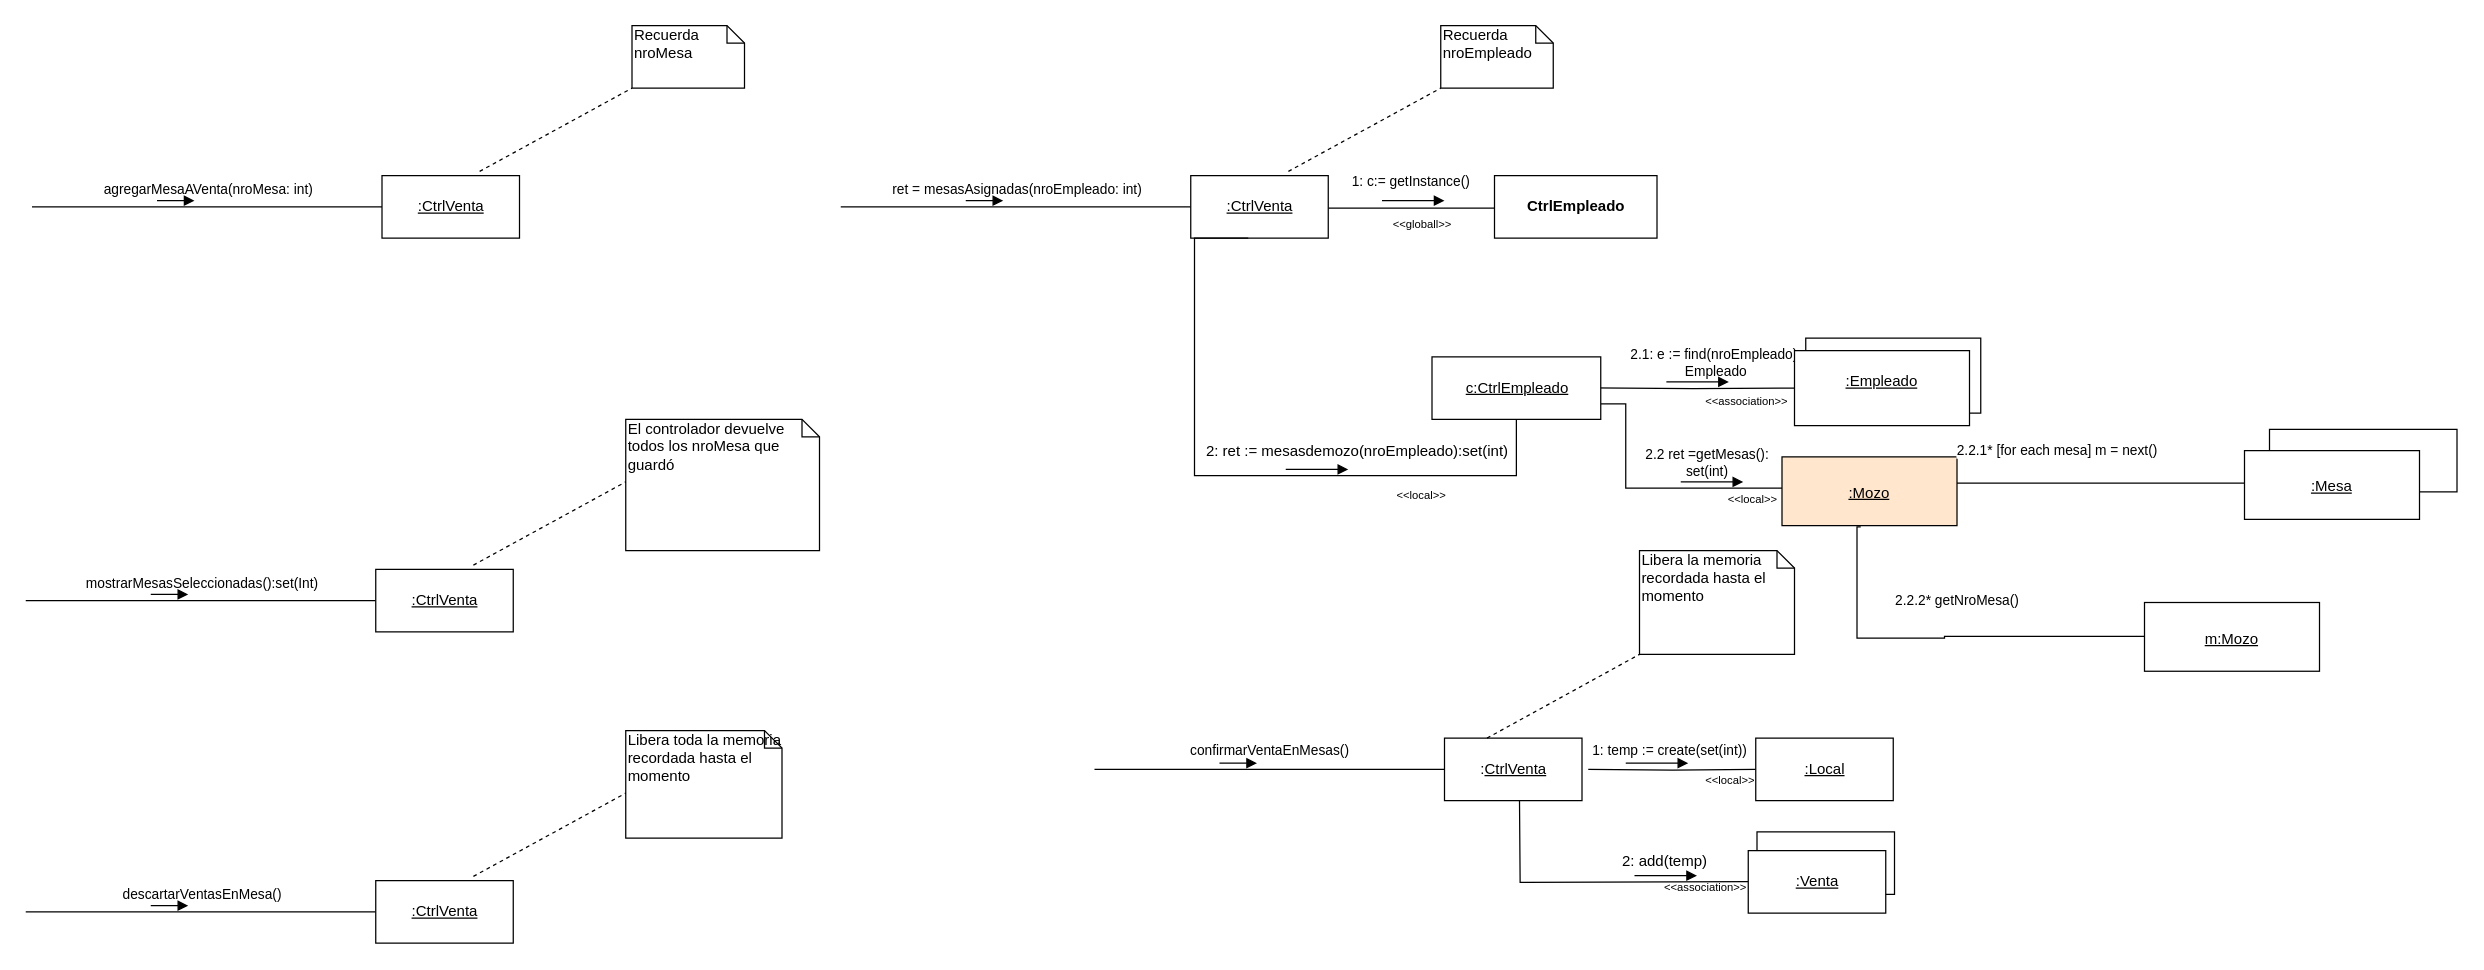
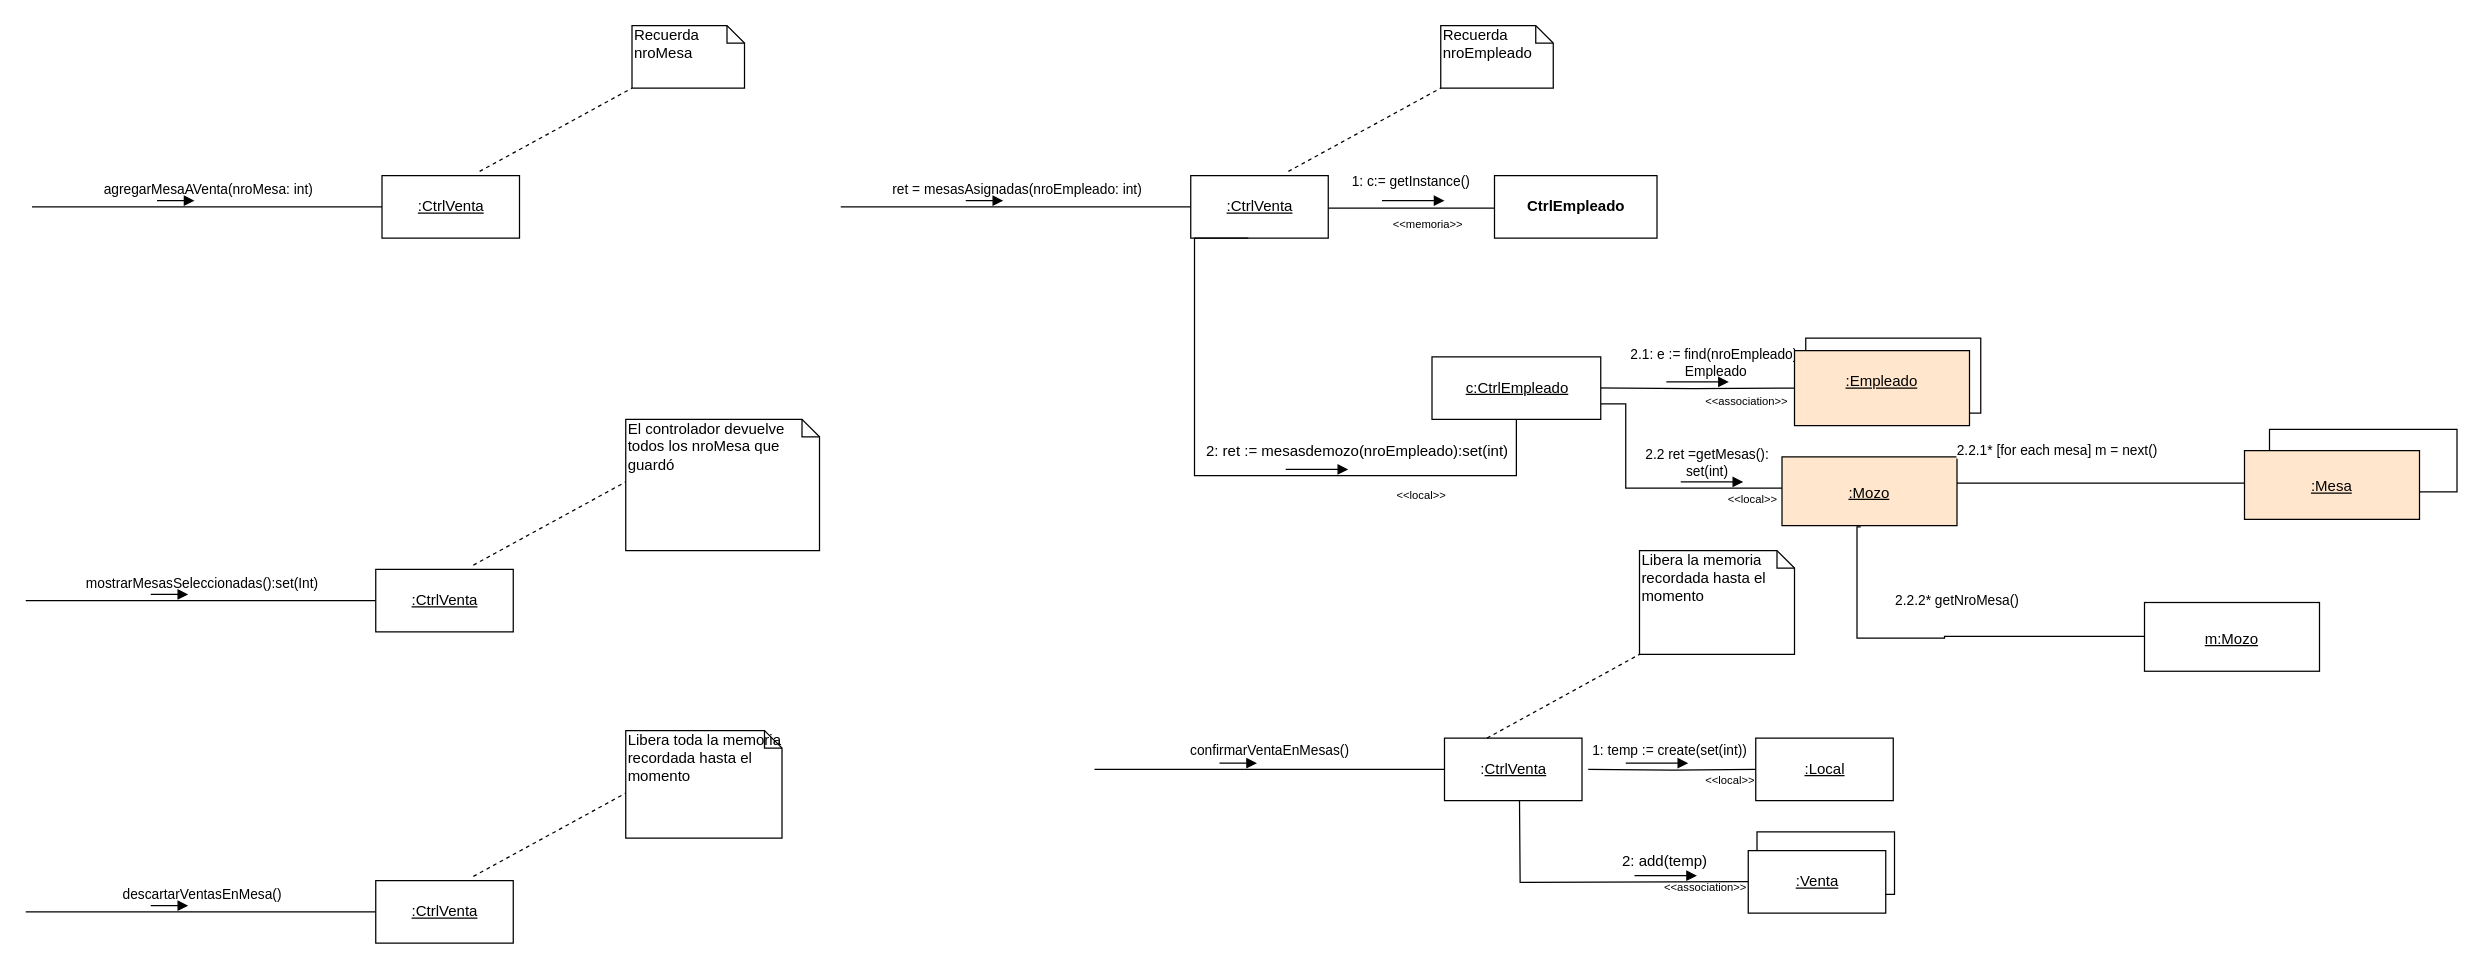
node "<<globall>>": label "<<globall>>" -> "<<memoria>>"
node ":Empleado": fillcolor #ffffff -> #ffe6cc
node ":Mesa": fillcolor #ffffff -> #ffe6cc
